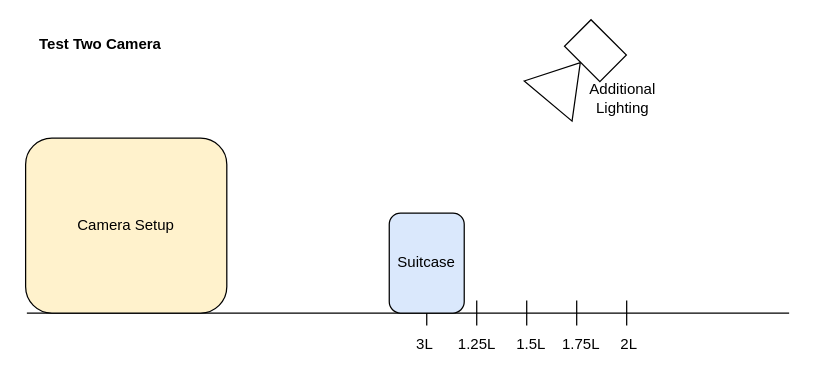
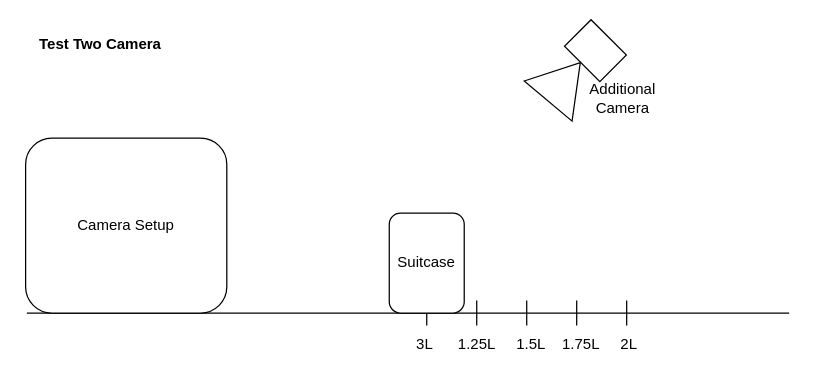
node "Additional Lighting": label "Additional Lighting" -> "Additional Camera"
node "Camera Setup": fillcolor #fff2cc -> #ffffff
node "Suitcase": fillcolor #dae8fc -> #ffffff
